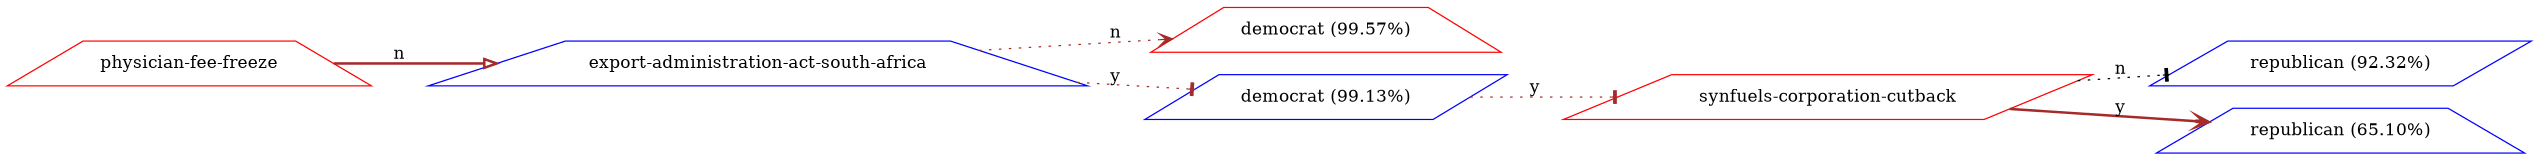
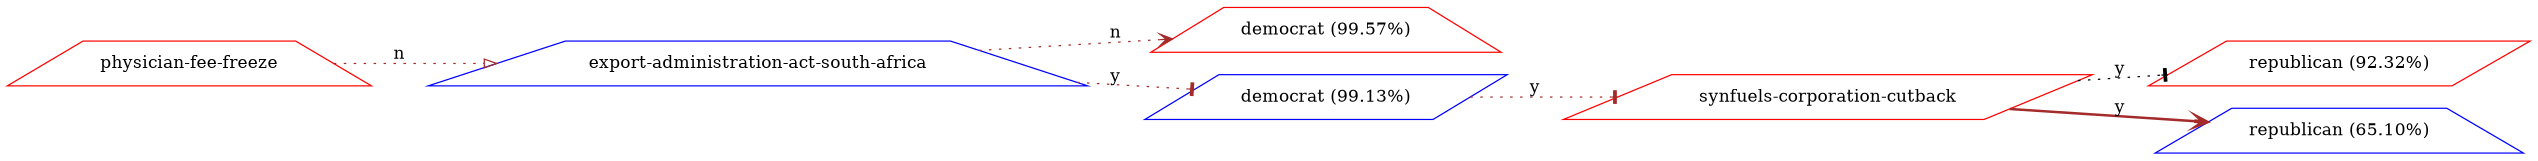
edge "physician-fee-freeze" -> "export-administration-act-south-africa": style bold -> dotted
node "republican (92.32%)": color blue -> red
edge "synfuels-corporation-cutback" -> "republican (92.32%)": label "n" -> "y"
